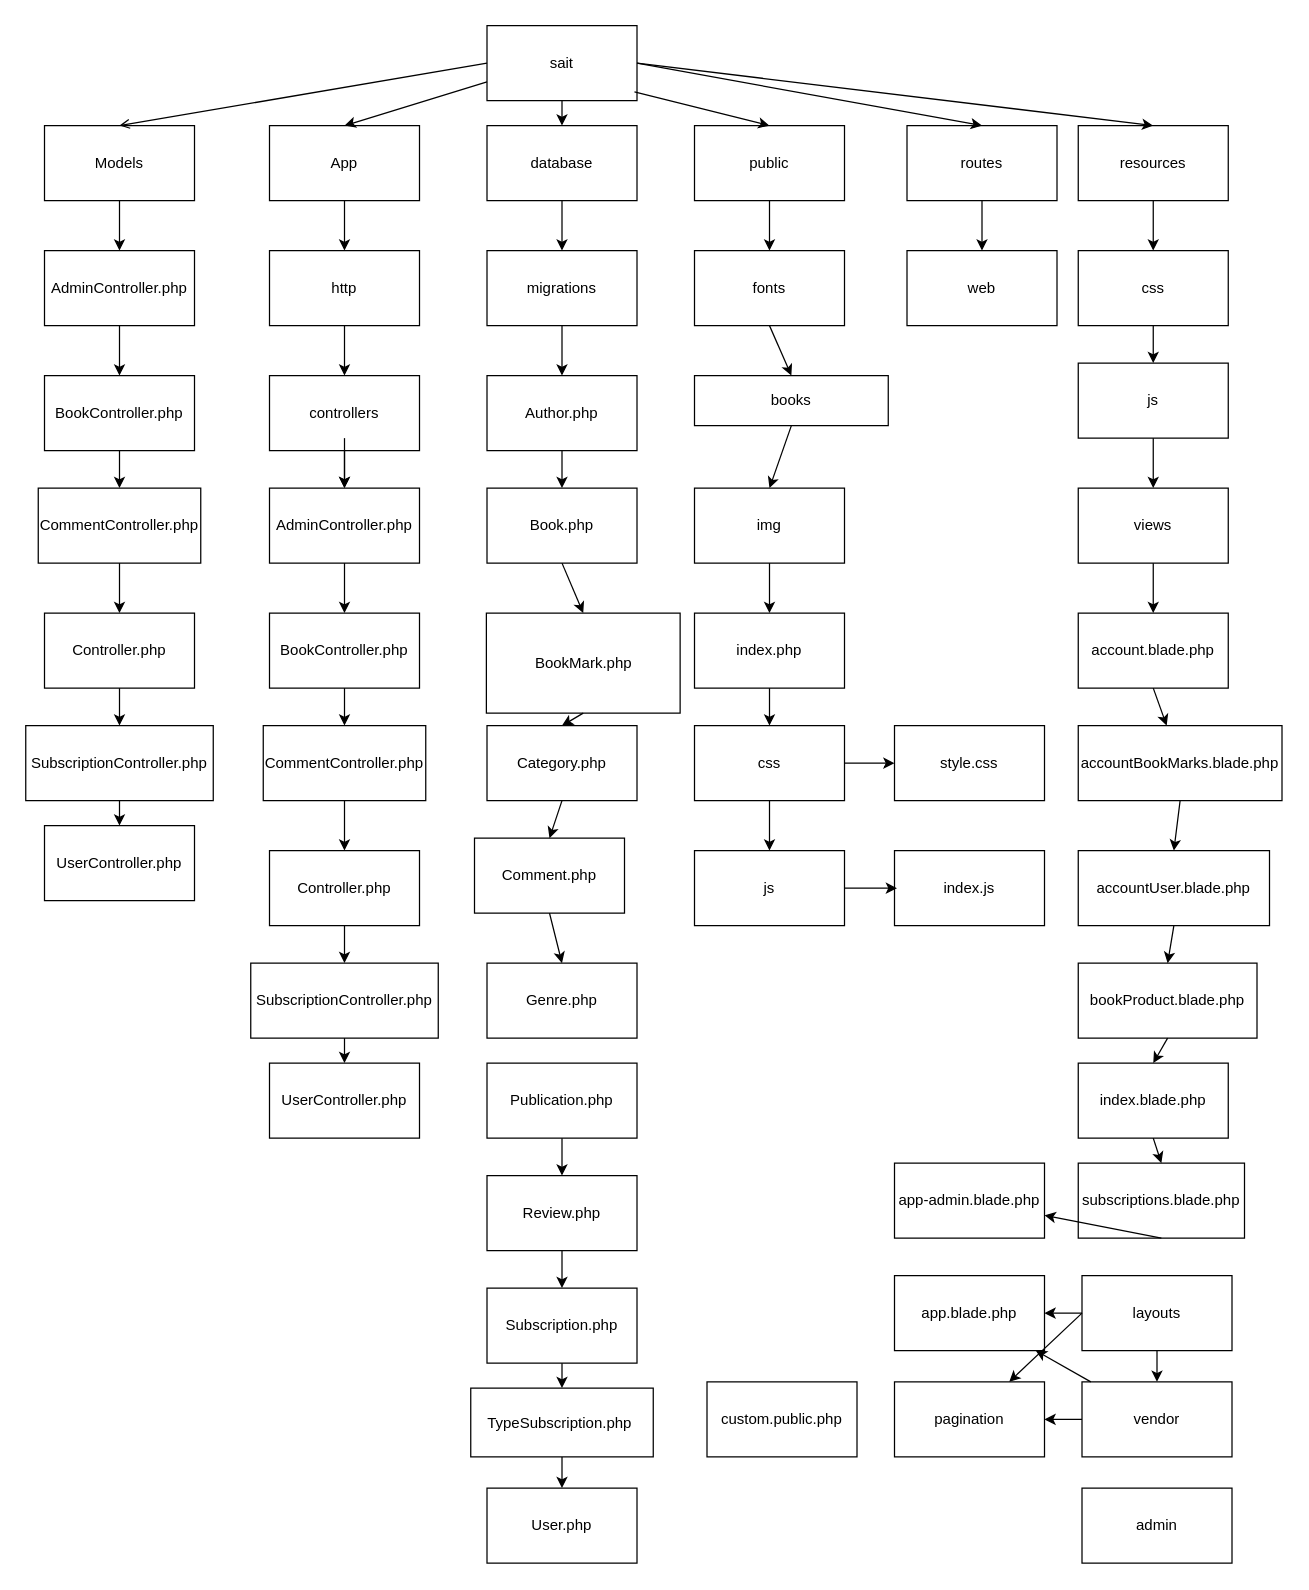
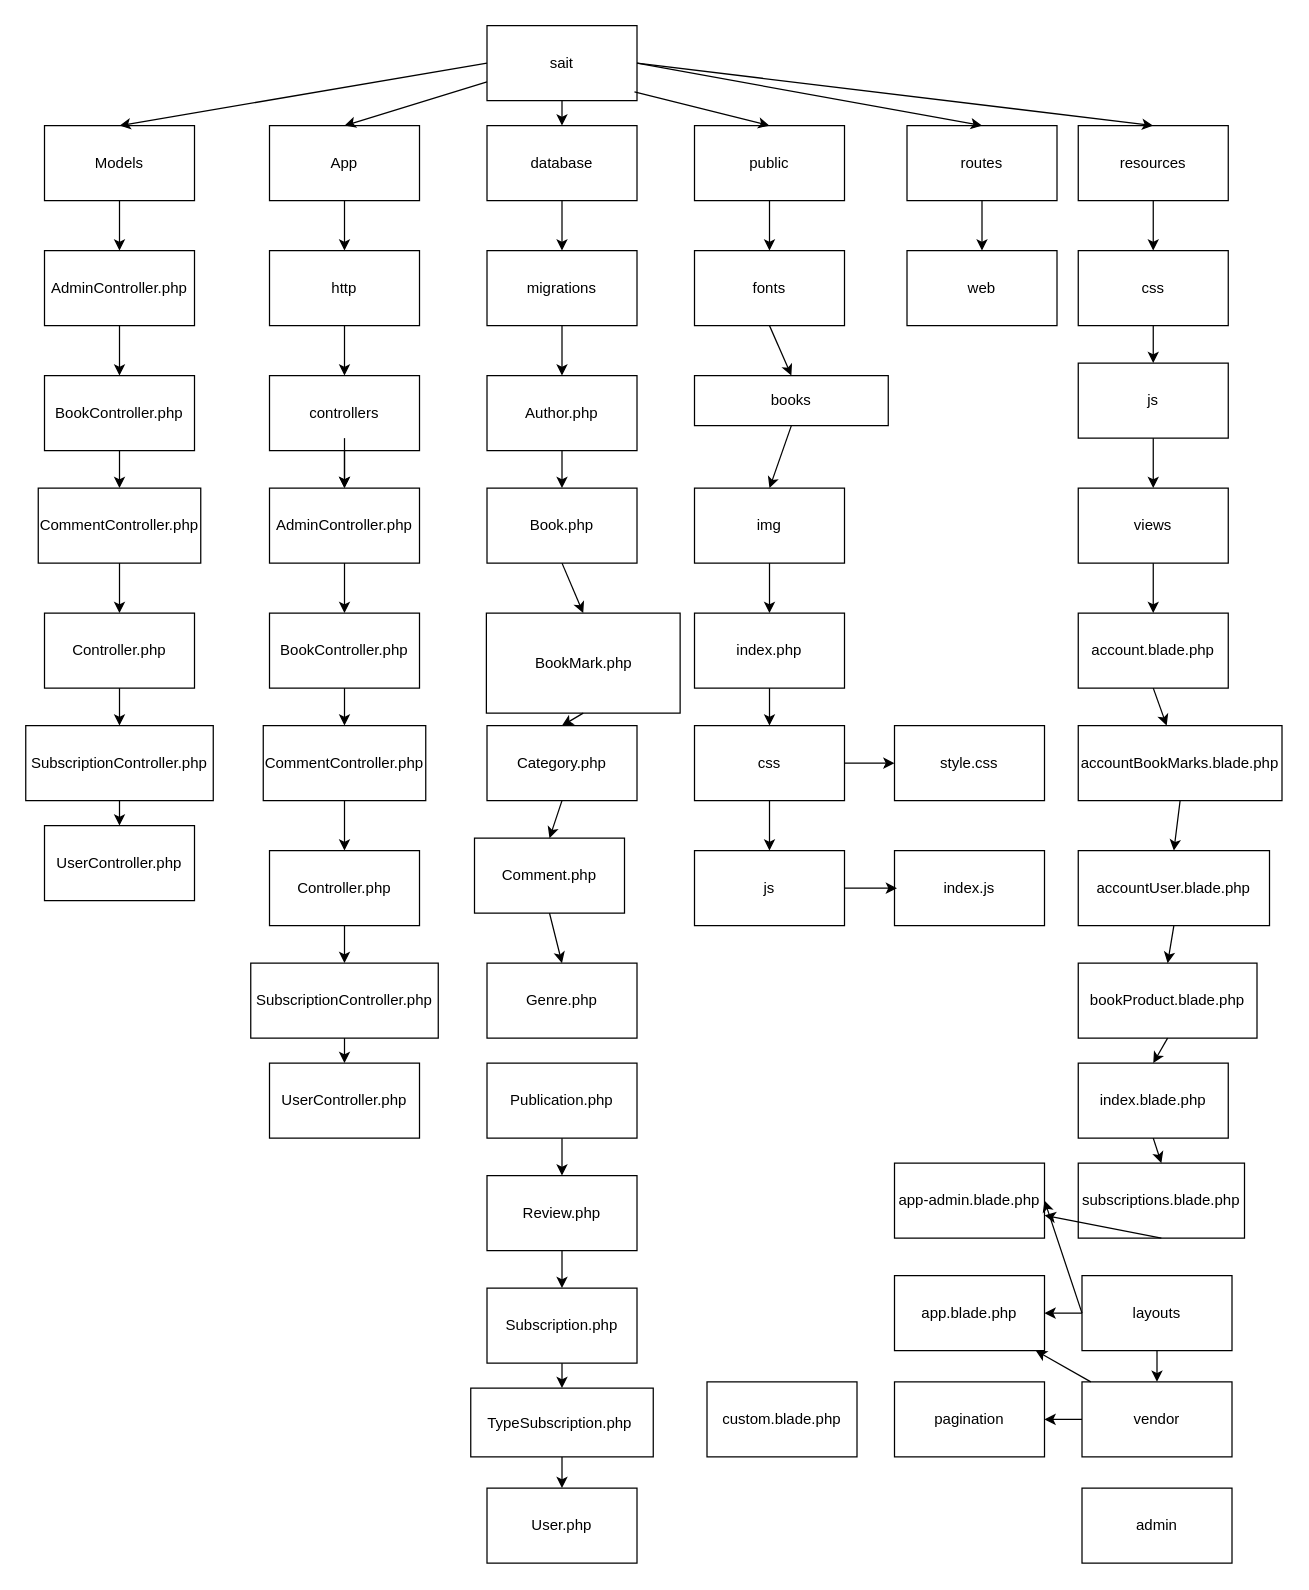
edge "sait" -> "Models": arrowhead open -> classic
edge "layouts" -> "pagination": now "layouts" -> "app-admin.blade.php"
node "custom.public.php": label "custom.public.php" -> "custom.blade.php"
